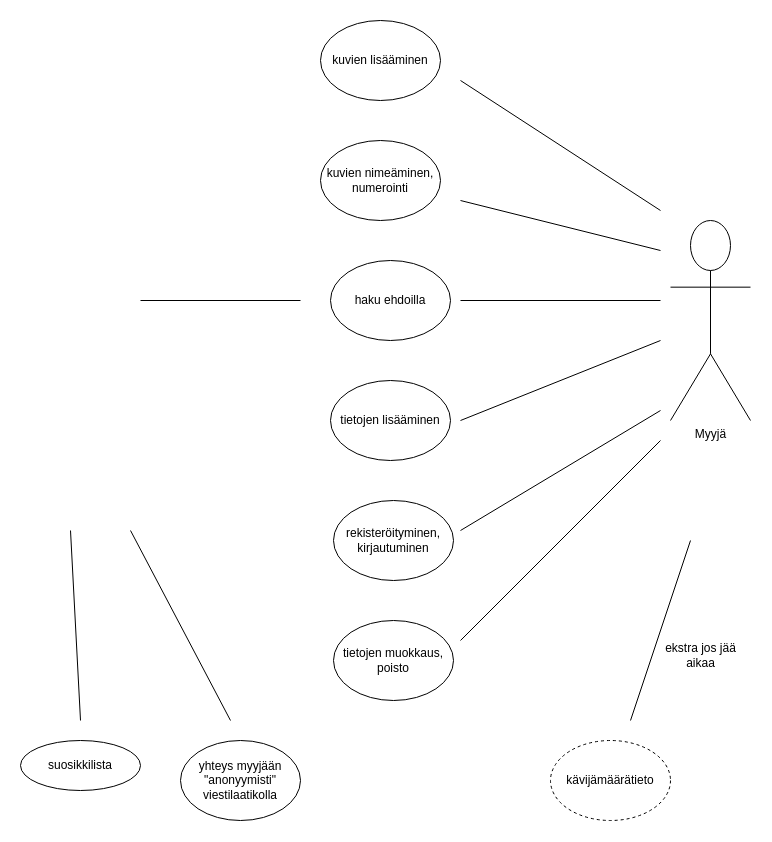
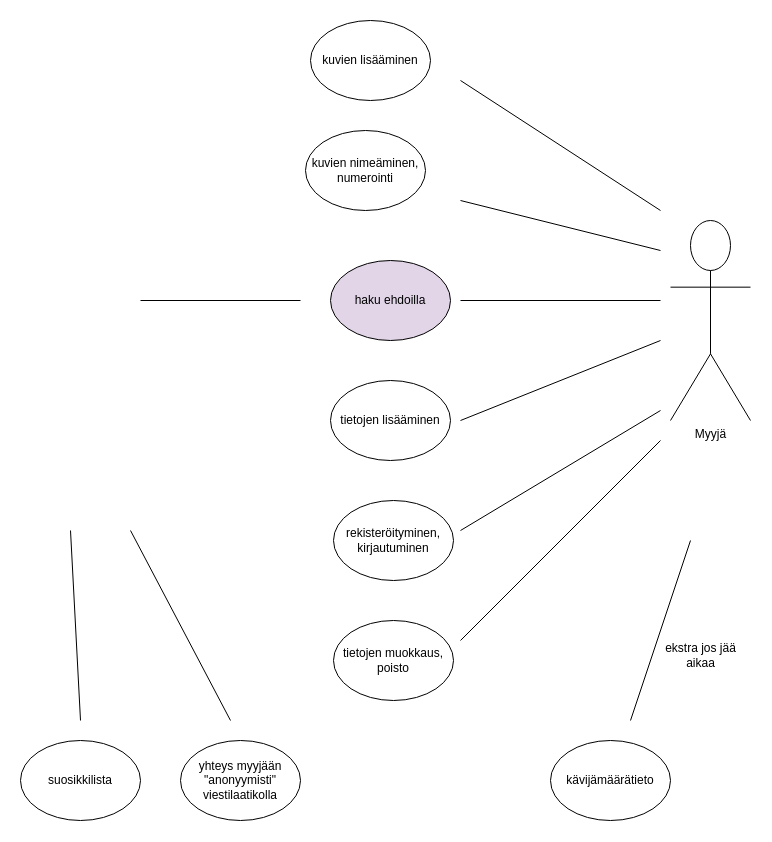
node "kuvien lisääminen": moved (381, 61) -> (371, 61)
node "kuvien nimeäminen, numerointi": moved (381, 181) -> (366, 171)
node "haku ehdoilla": fillcolor #ffffff -> #e1d5e7
node "suosikkilista": size 120x50 -> 120x80
node "kävijämäärätieto": style dashed -> solid
